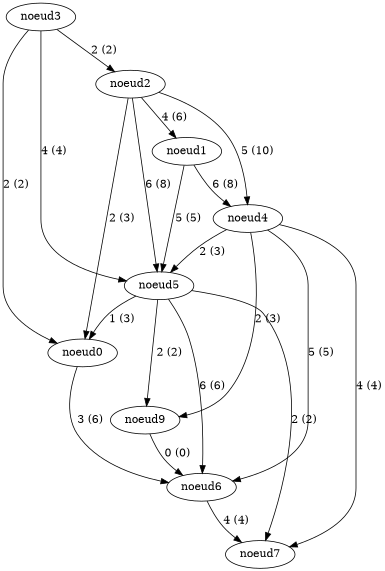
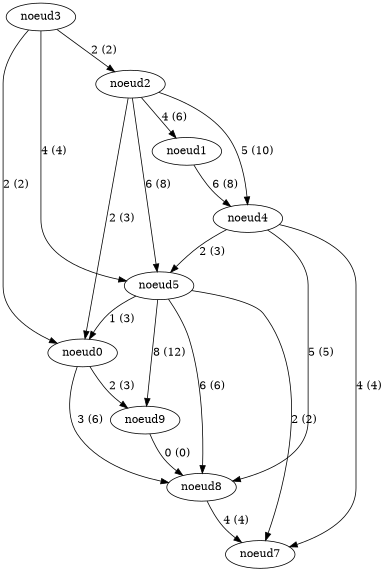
edge "noeud1" -> "noeud5": removed, label "5 (5)"
edge "noeud4" -> "noeud9": now "noeud0" -> "noeud9"
edge "noeud5" -> "noeud9": label "2 (2)" -> "8 (12)"
node "noeud6": label "noeud6" -> "noeud8"
